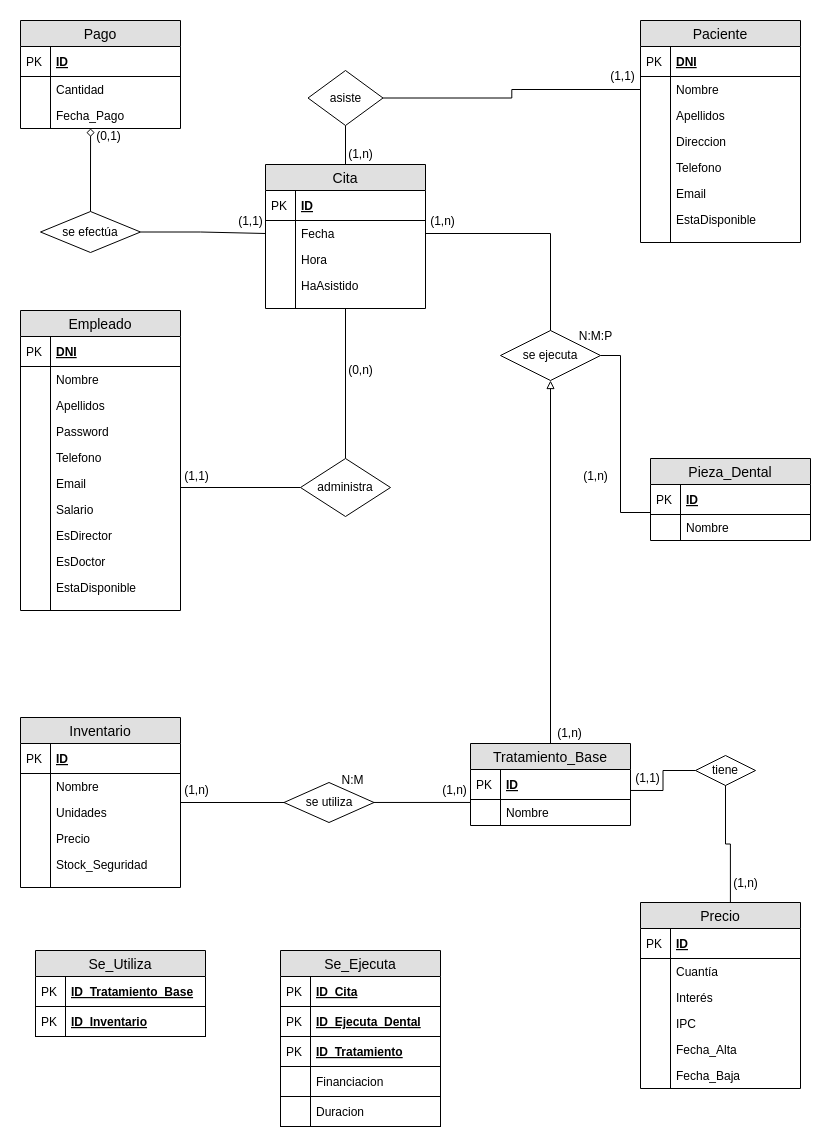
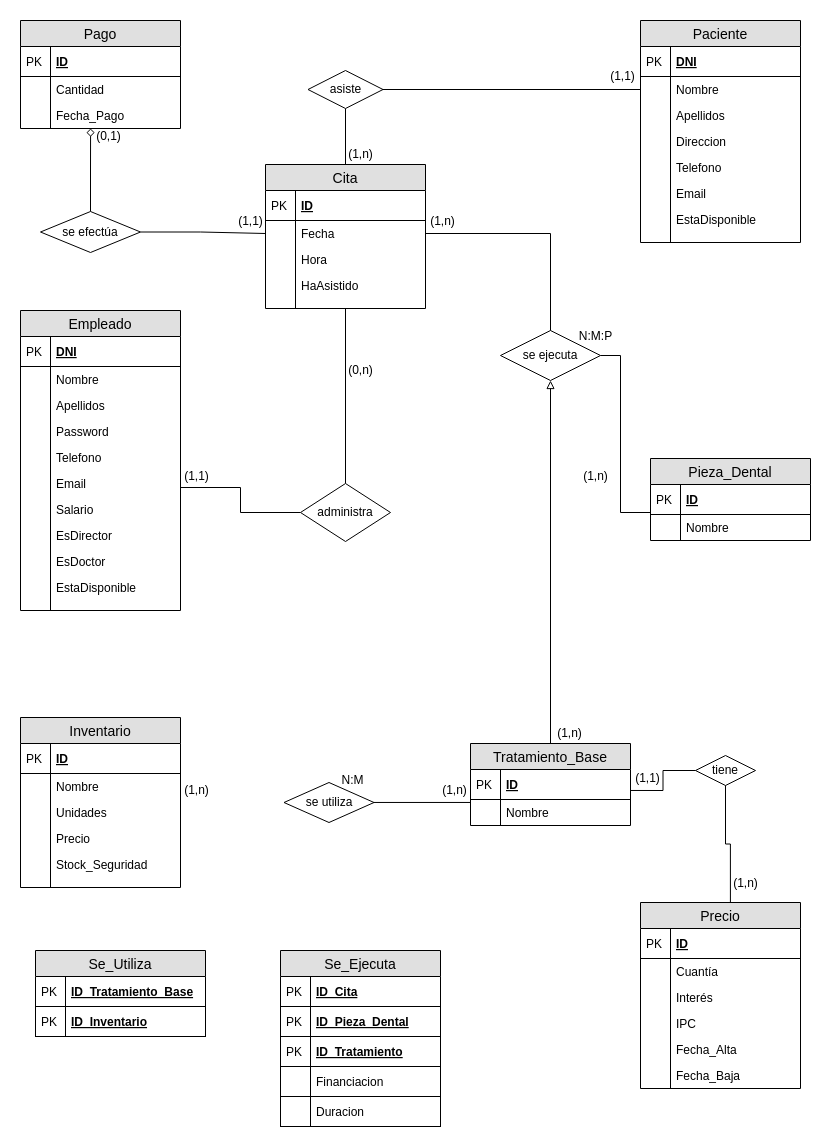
node "asiste": size 75x55 -> 75x38
node "administra": moved (346, 488) -> (346, 513)
edge "Inventario" -- "se utiliza": removed
node "ID_Ejecuta_Dental": label "ID_Ejecuta_Dental" -> "ID_Pieza_Dental"
